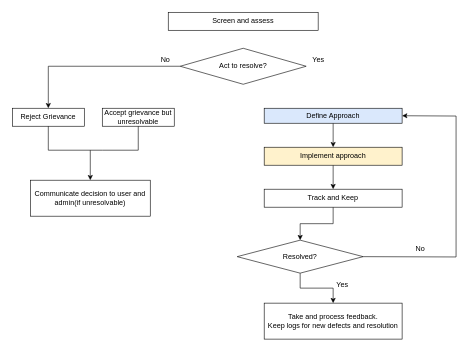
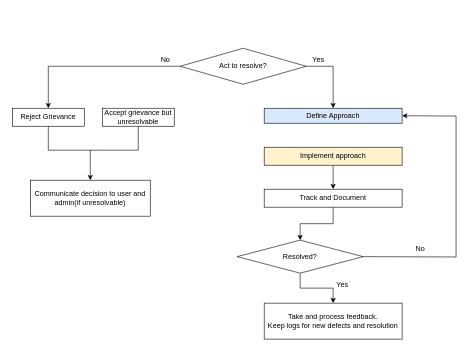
node "Screen and assess": removed
edge "Act to resolve?" -> "Define Approach": added
edge "Define Approach" -> "Implement approach": removed
node "Track and Keep": label "Track and Keep" -> "Track and Document"
